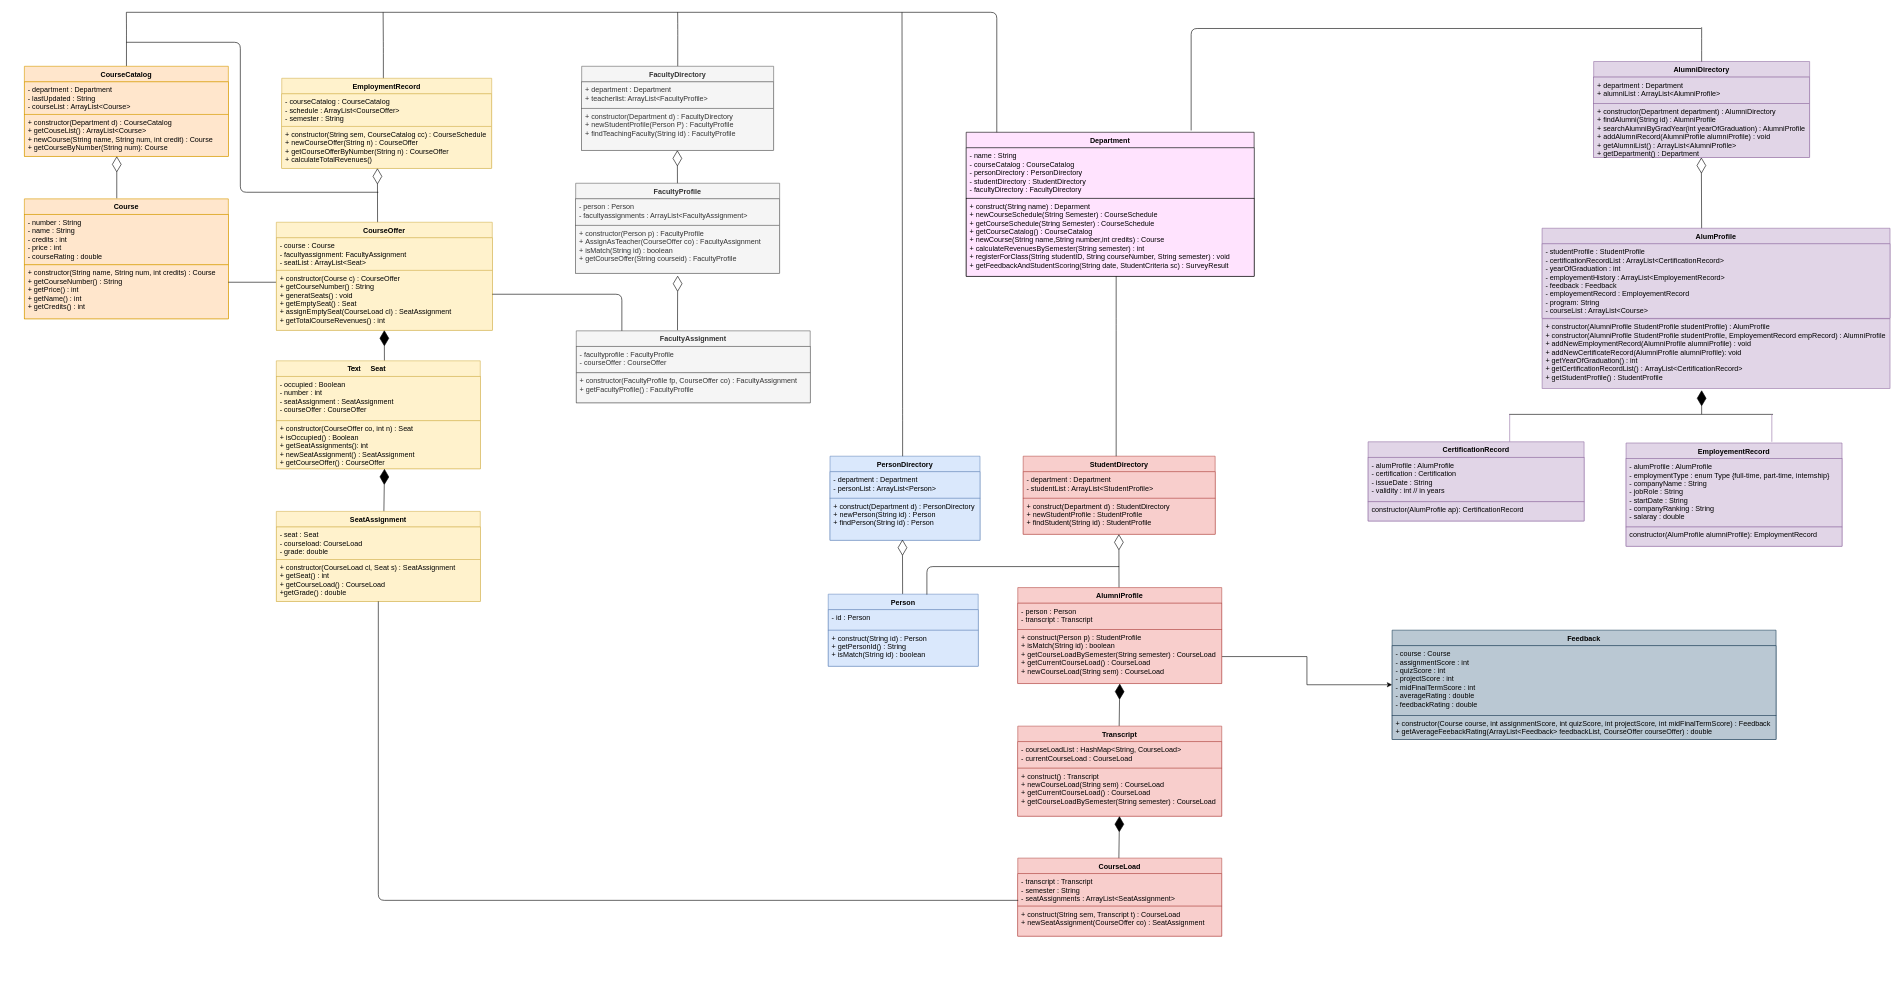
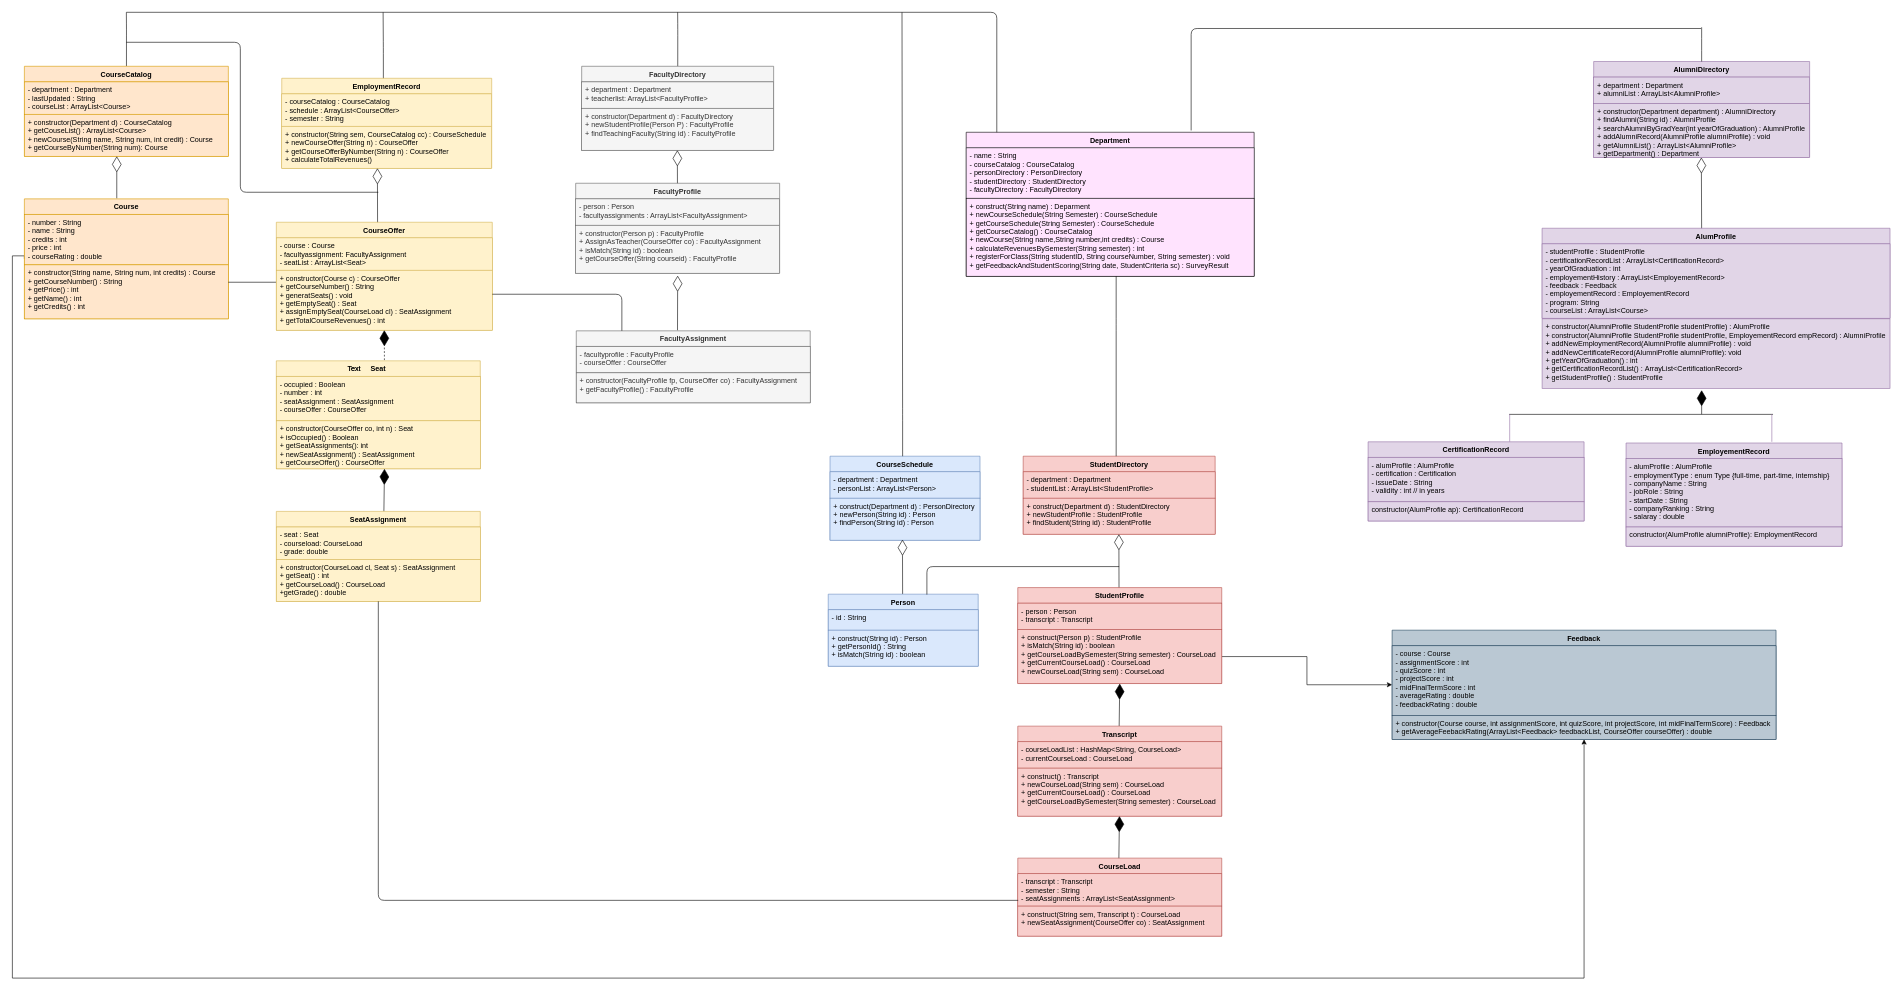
edge "Seat" -> "CourseOffer": style solid -> dashed
node "PersonDirectory": label "PersonDirectory" -> "CourseSchedule"
node "AlumniProfile": label "AlumniProfile" -> "StudentProfile"
edge "Course" -> "Feedback": added
node "- id : Person": label "- id : Person" -> "- id : String"
